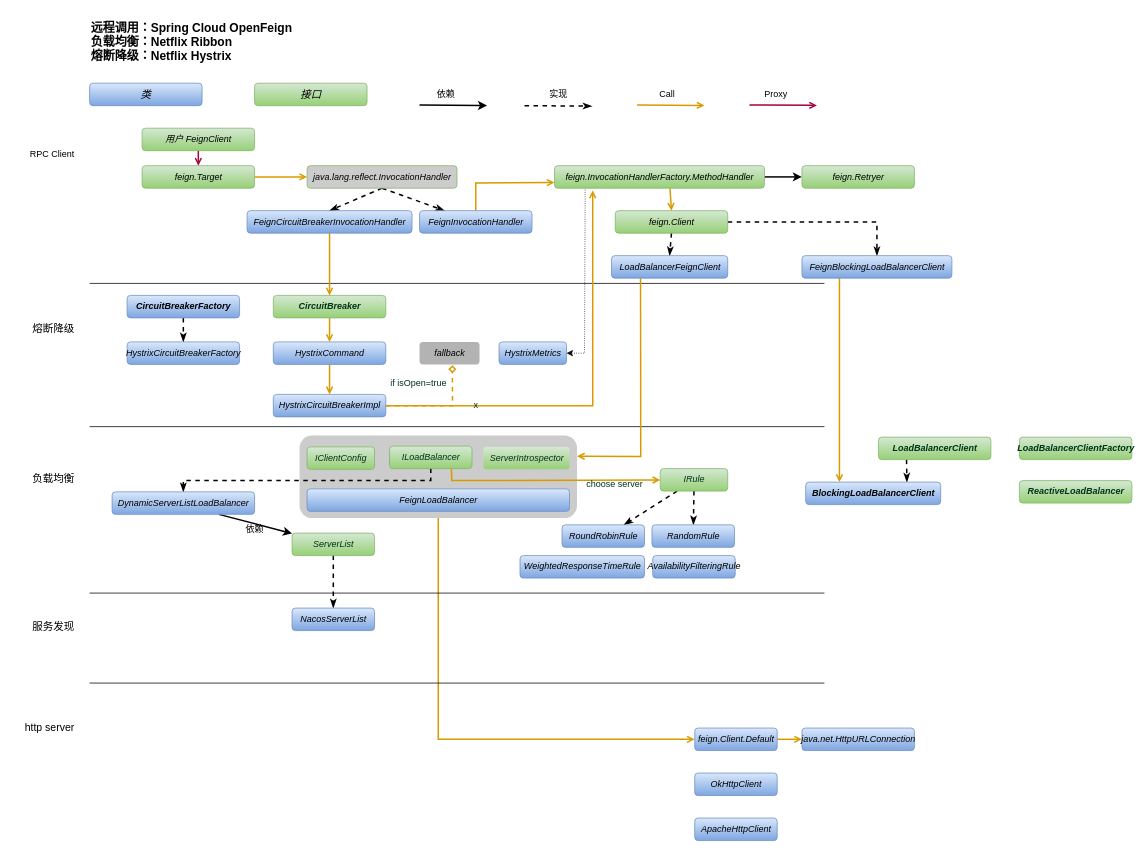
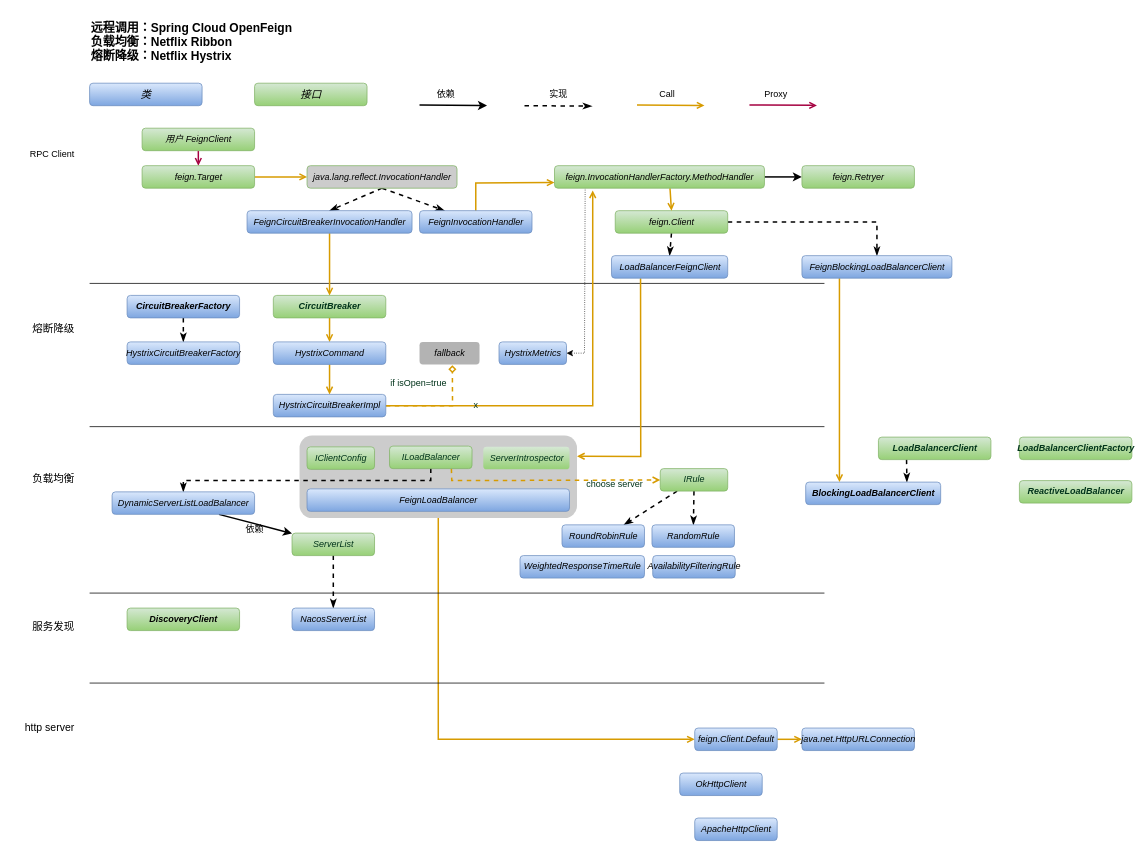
edge "ILoadBalancer" -> "IRule": style solid -> dashed
node "DiscoveryClient": added
node "OkHttpClient": moved (736, 784) -> (721, 784)
